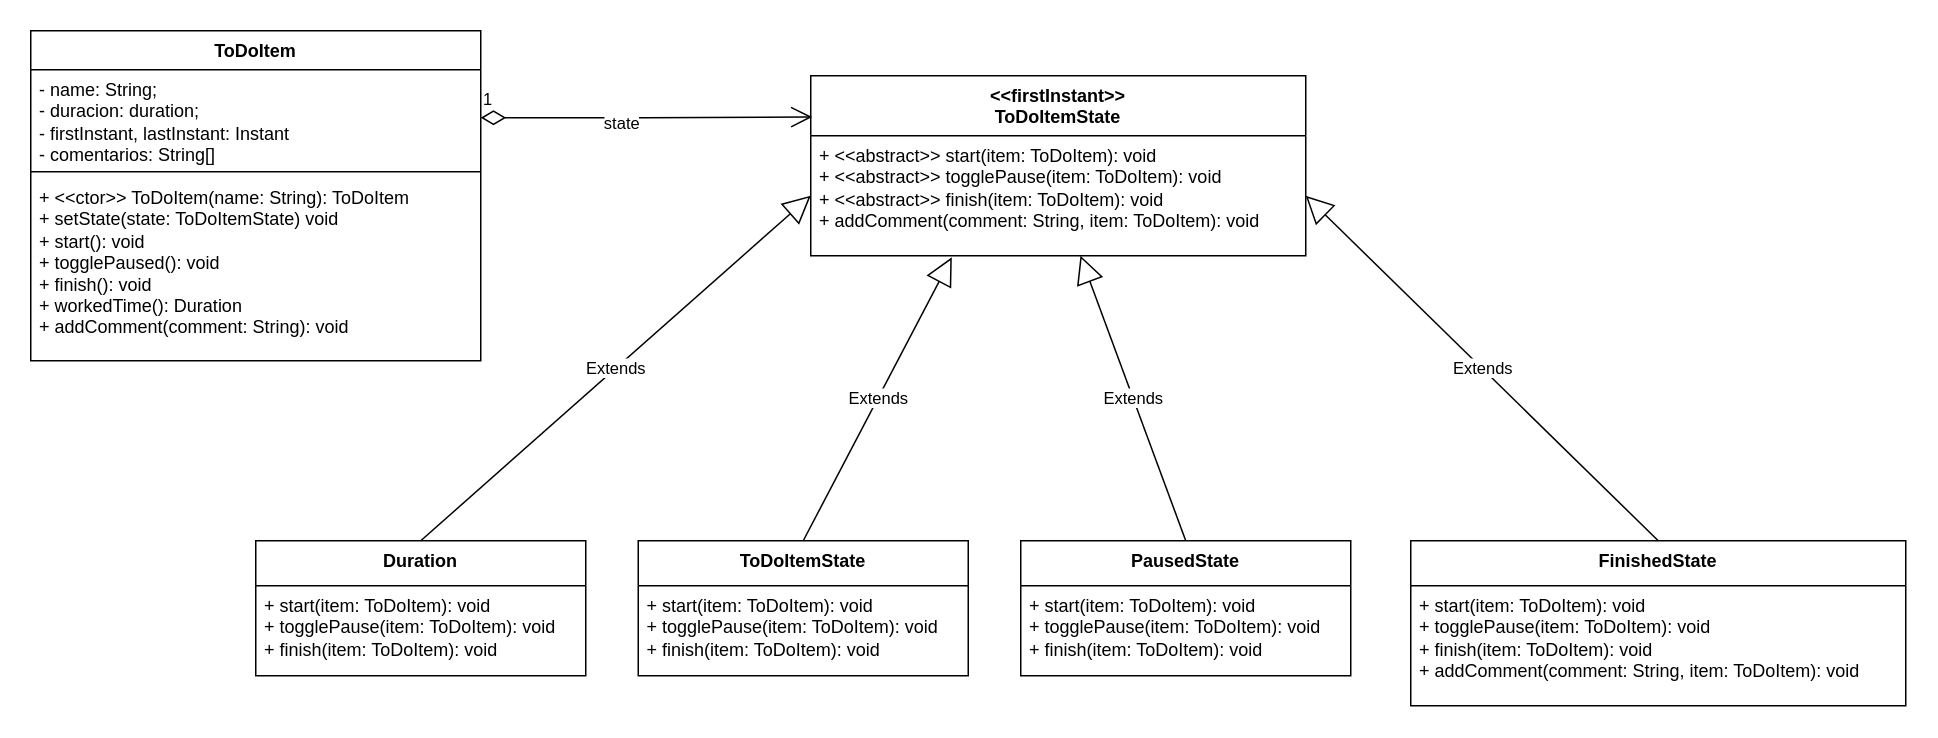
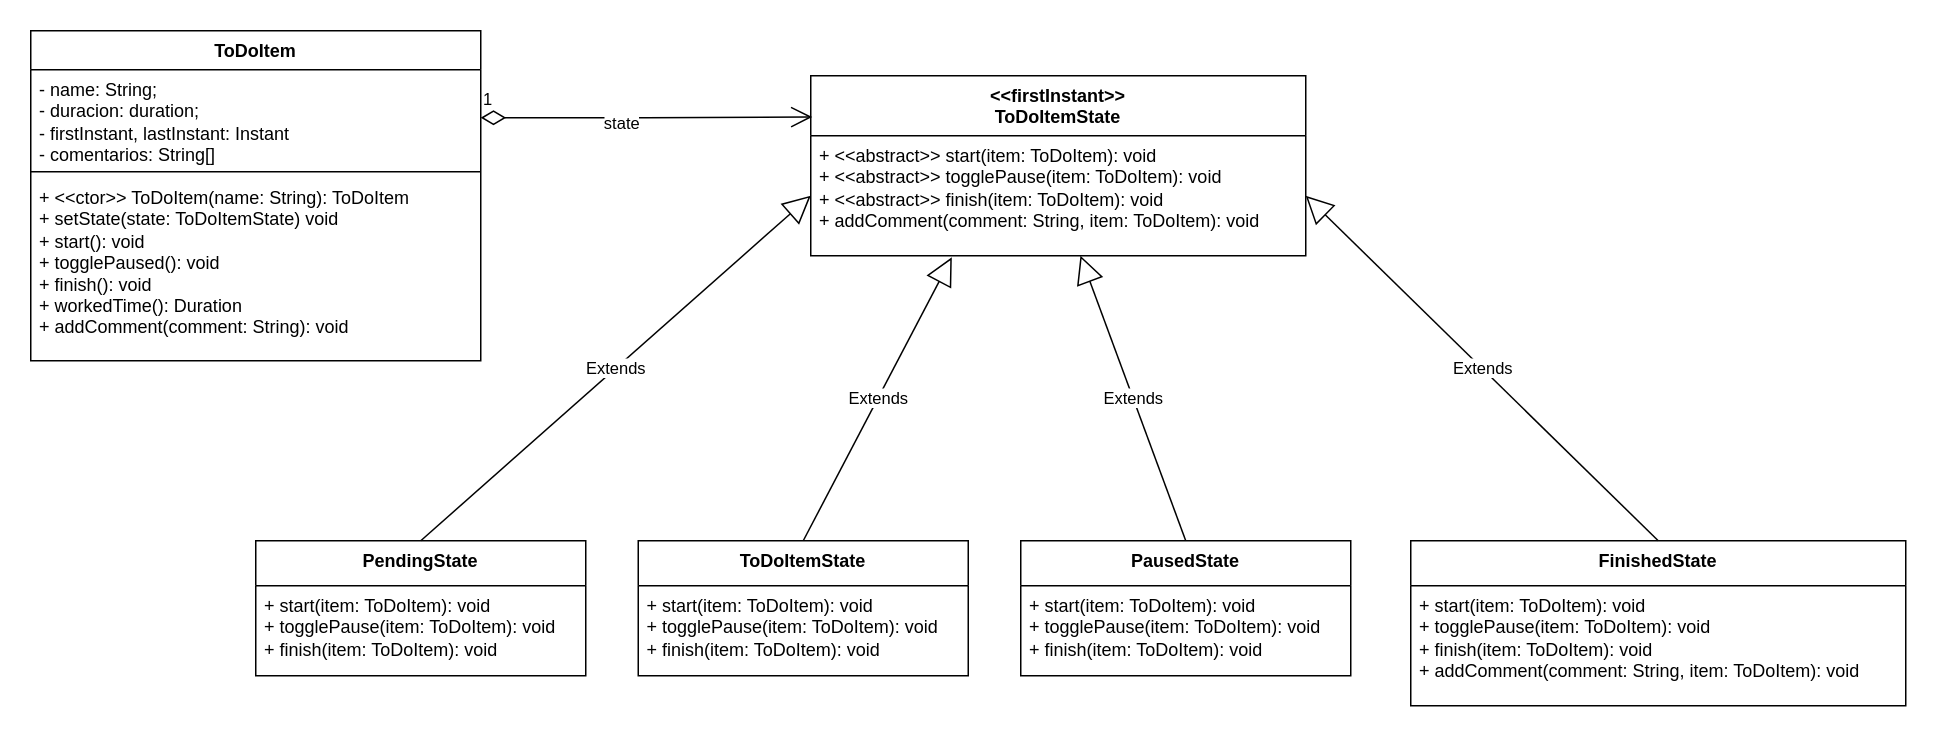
node "Duration": label "Duration" -> "PendingState"
